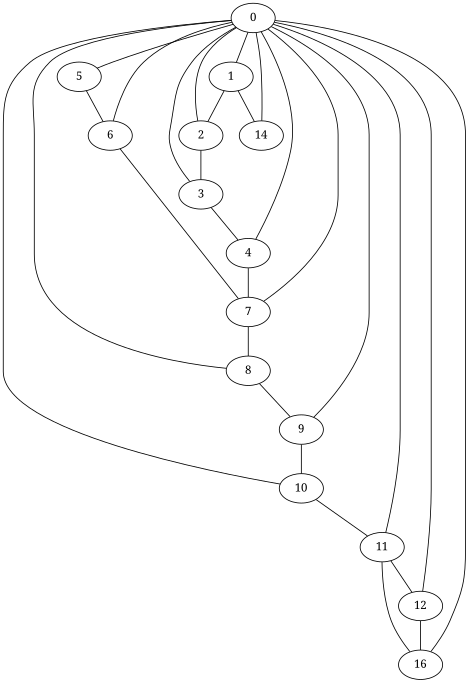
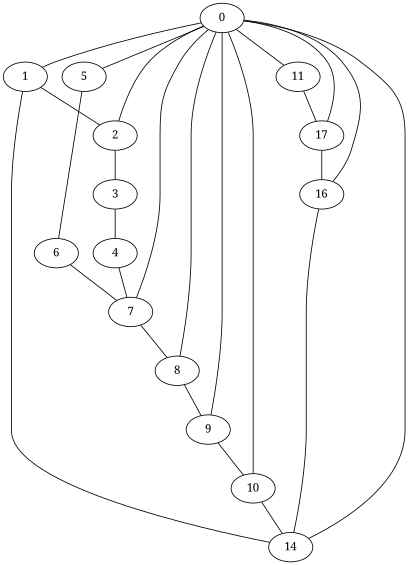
edge "0" -- "6": removed
edge "0" -- "3": removed
edge "0" -- "4": removed
edge "10" -- "11": now "10" -- "14"
node "12": label "12" -> "17"
edge "11" -- "16": now "14" -- "16"
